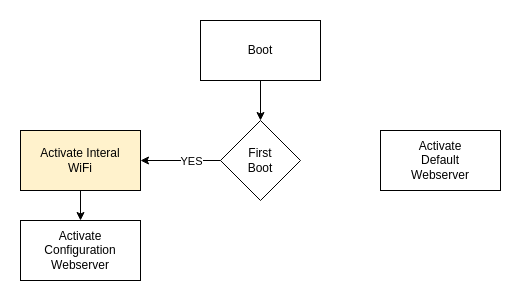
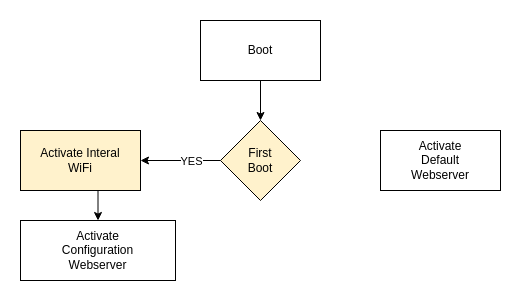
node "First Boot": fillcolor #ffffff -> #fff2cc
node "Activate Configuration Webserver": size 120x60 -> 155x60
